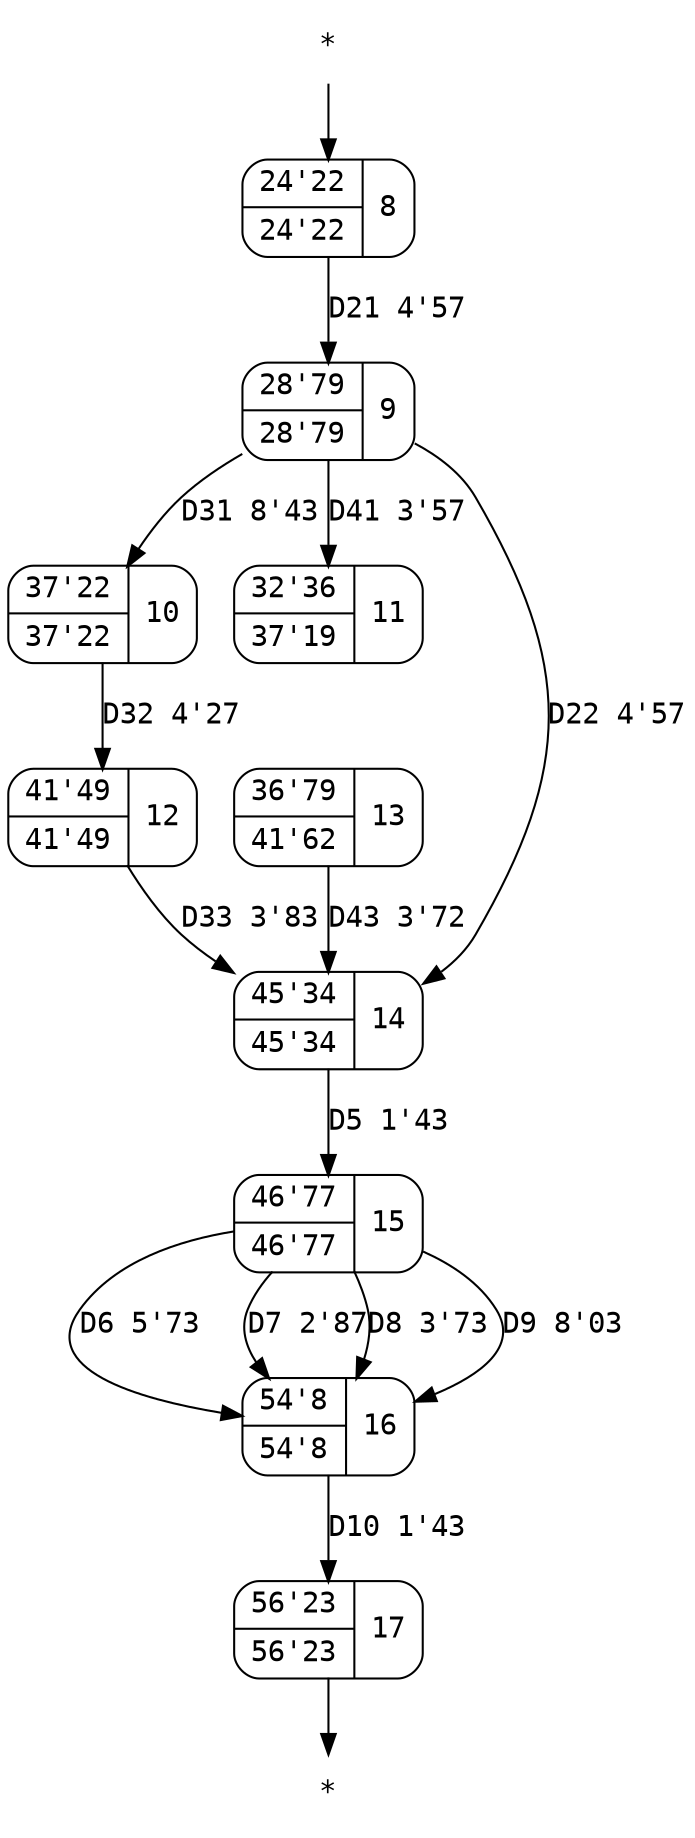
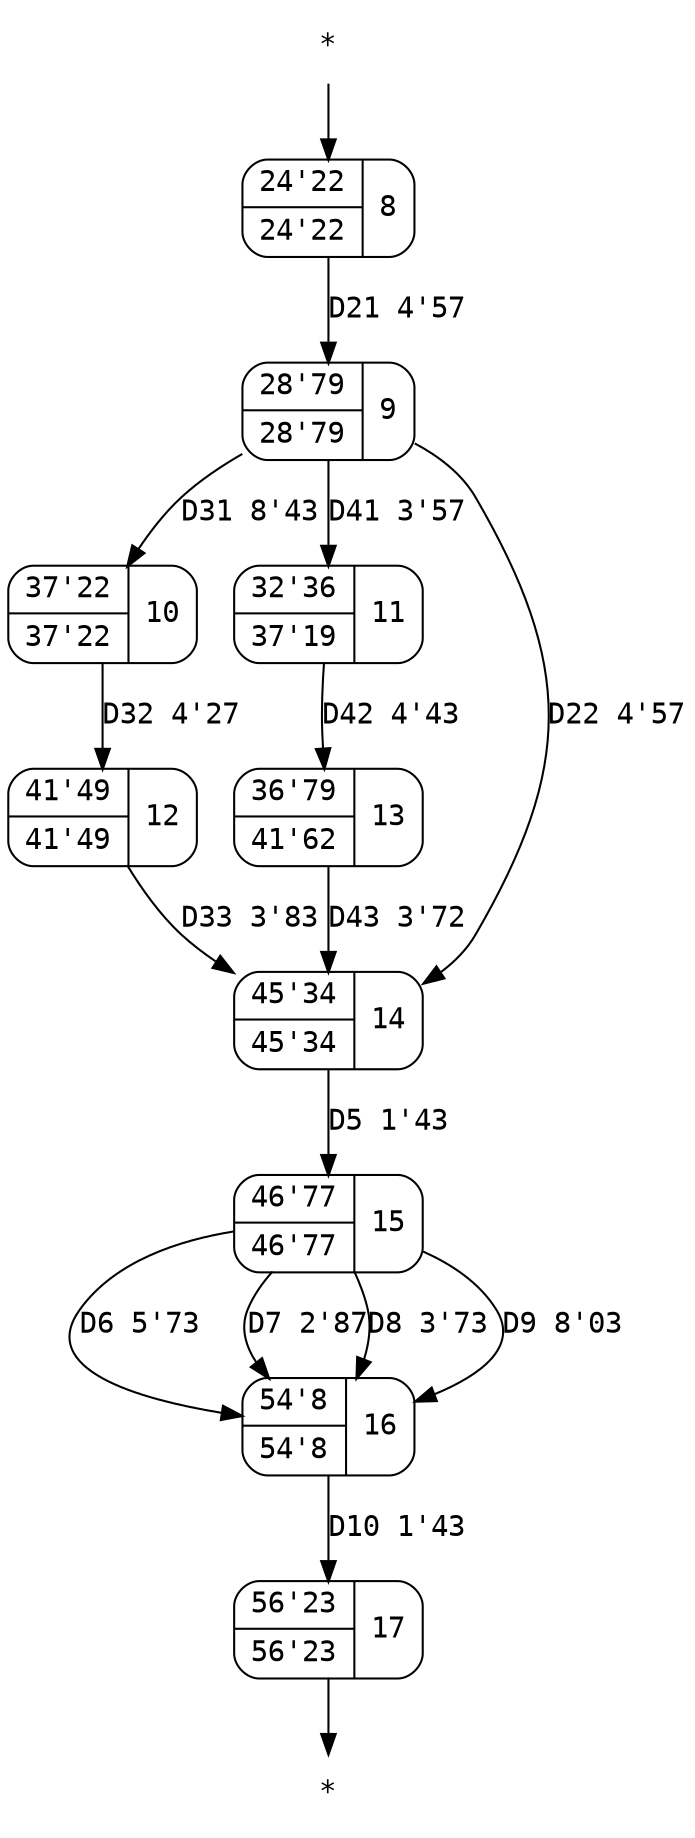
edge "32'36" -> "36'79": added, label "D42 4'43"
